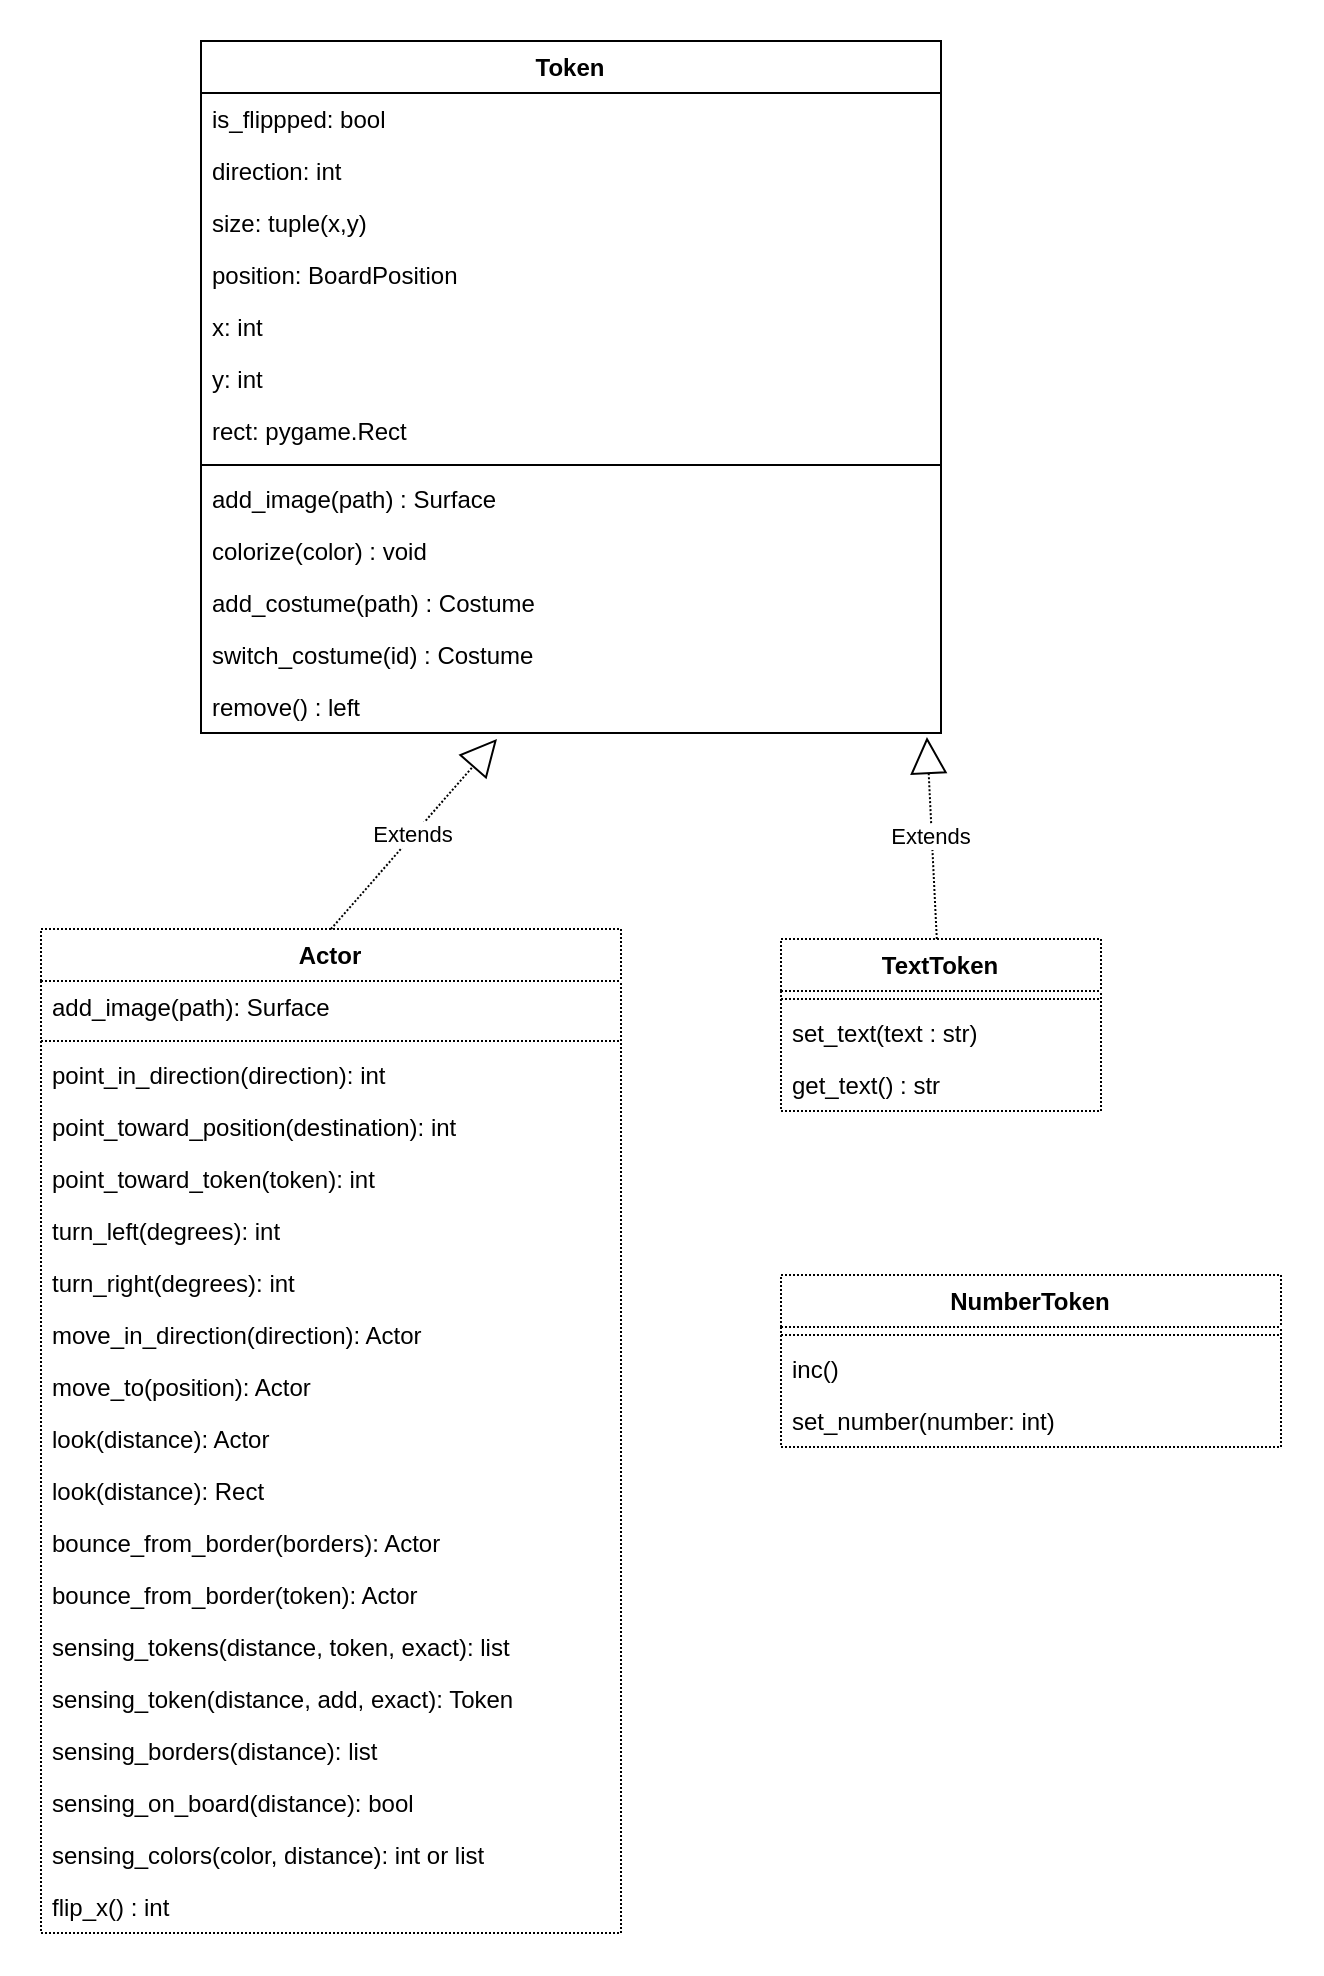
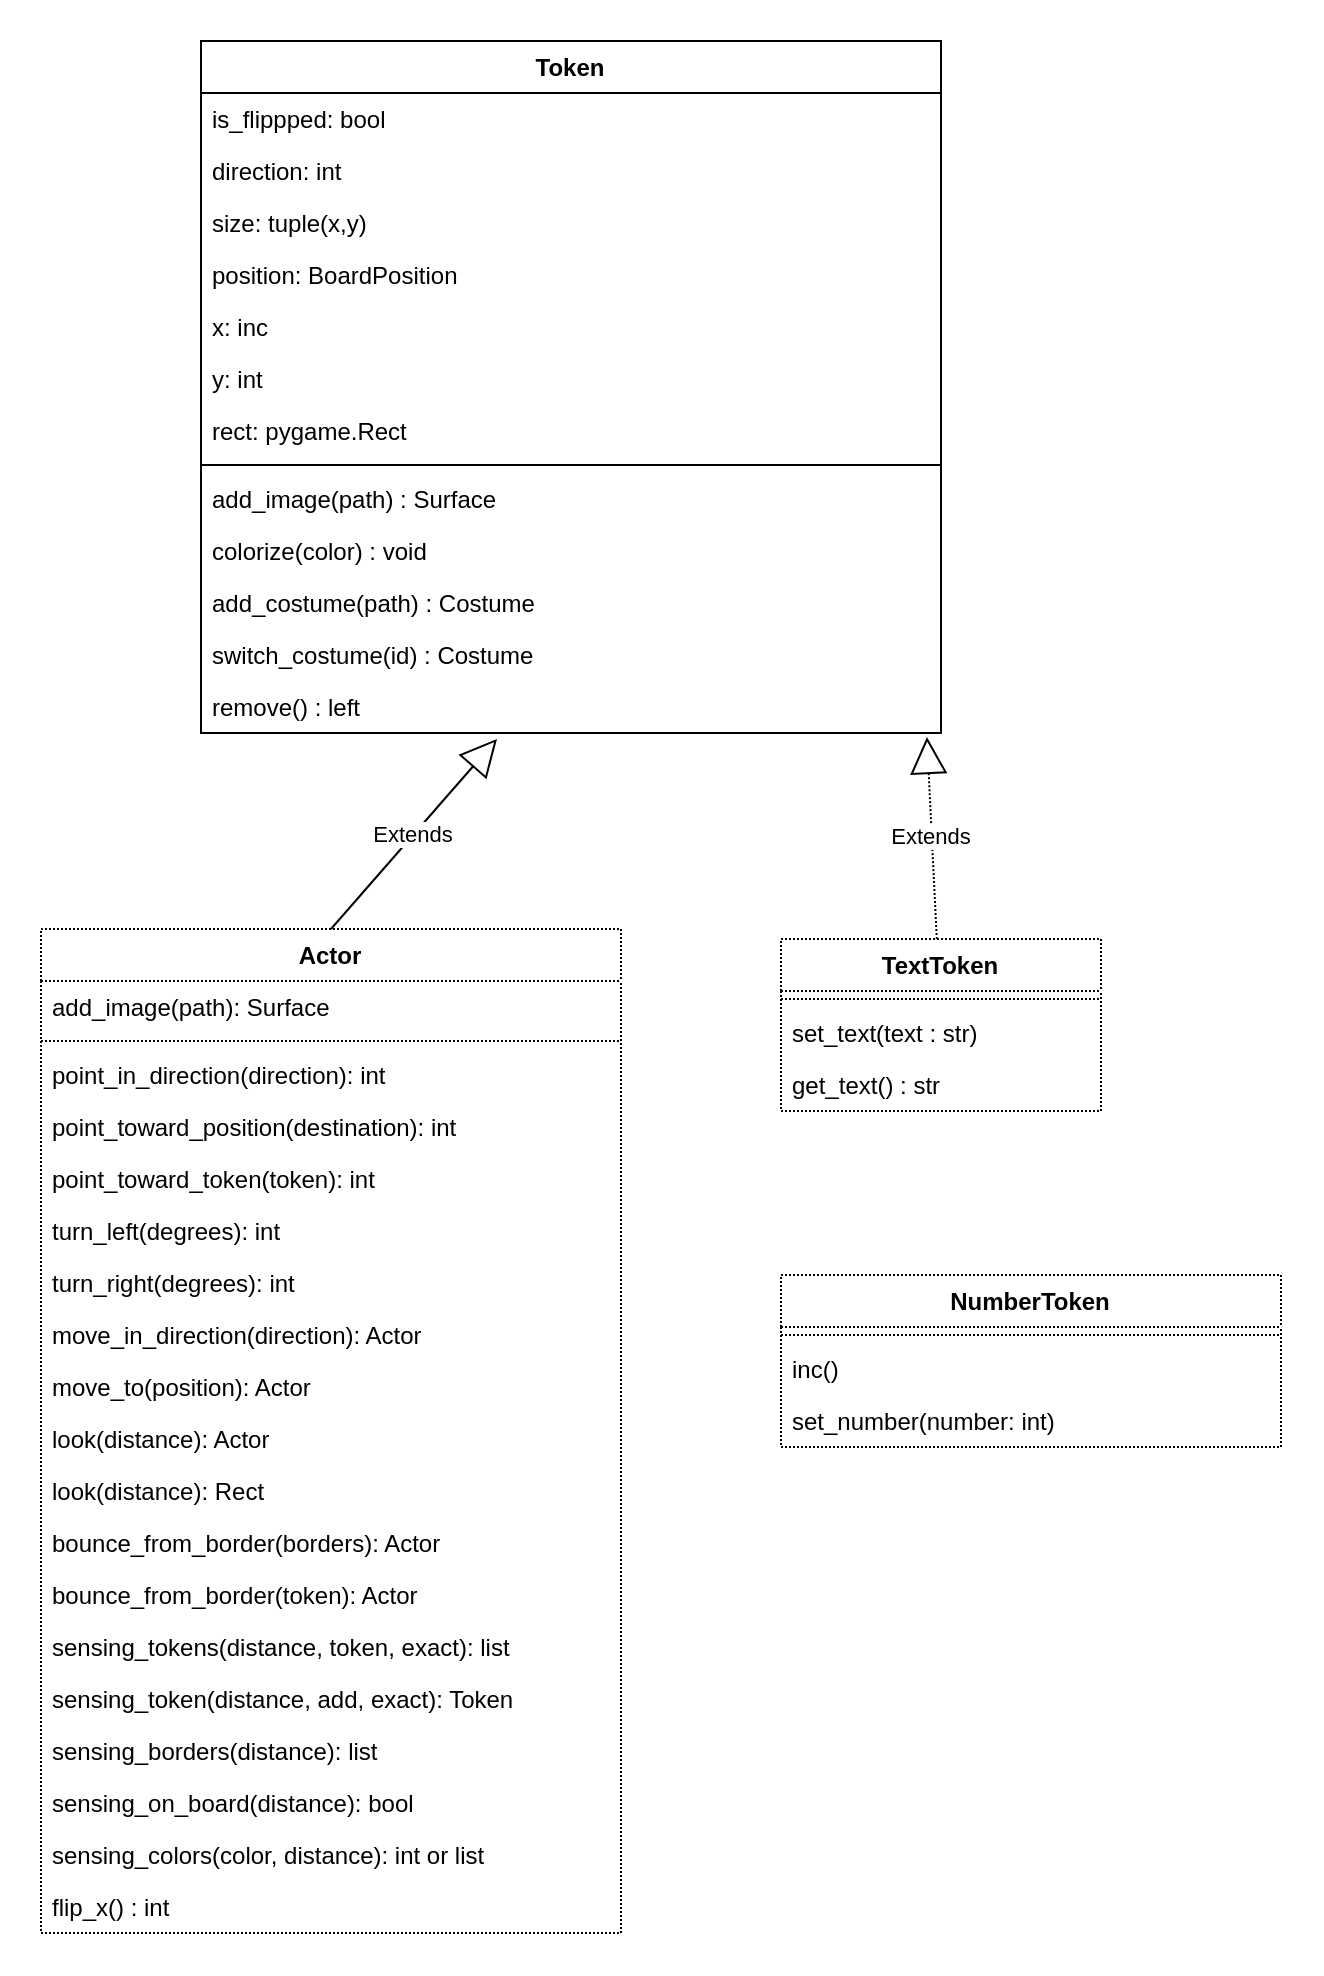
node "x: int": label "x: int" -> "x: inc"
edge "Actor" -> "remove() : left": style dashed -> solid
